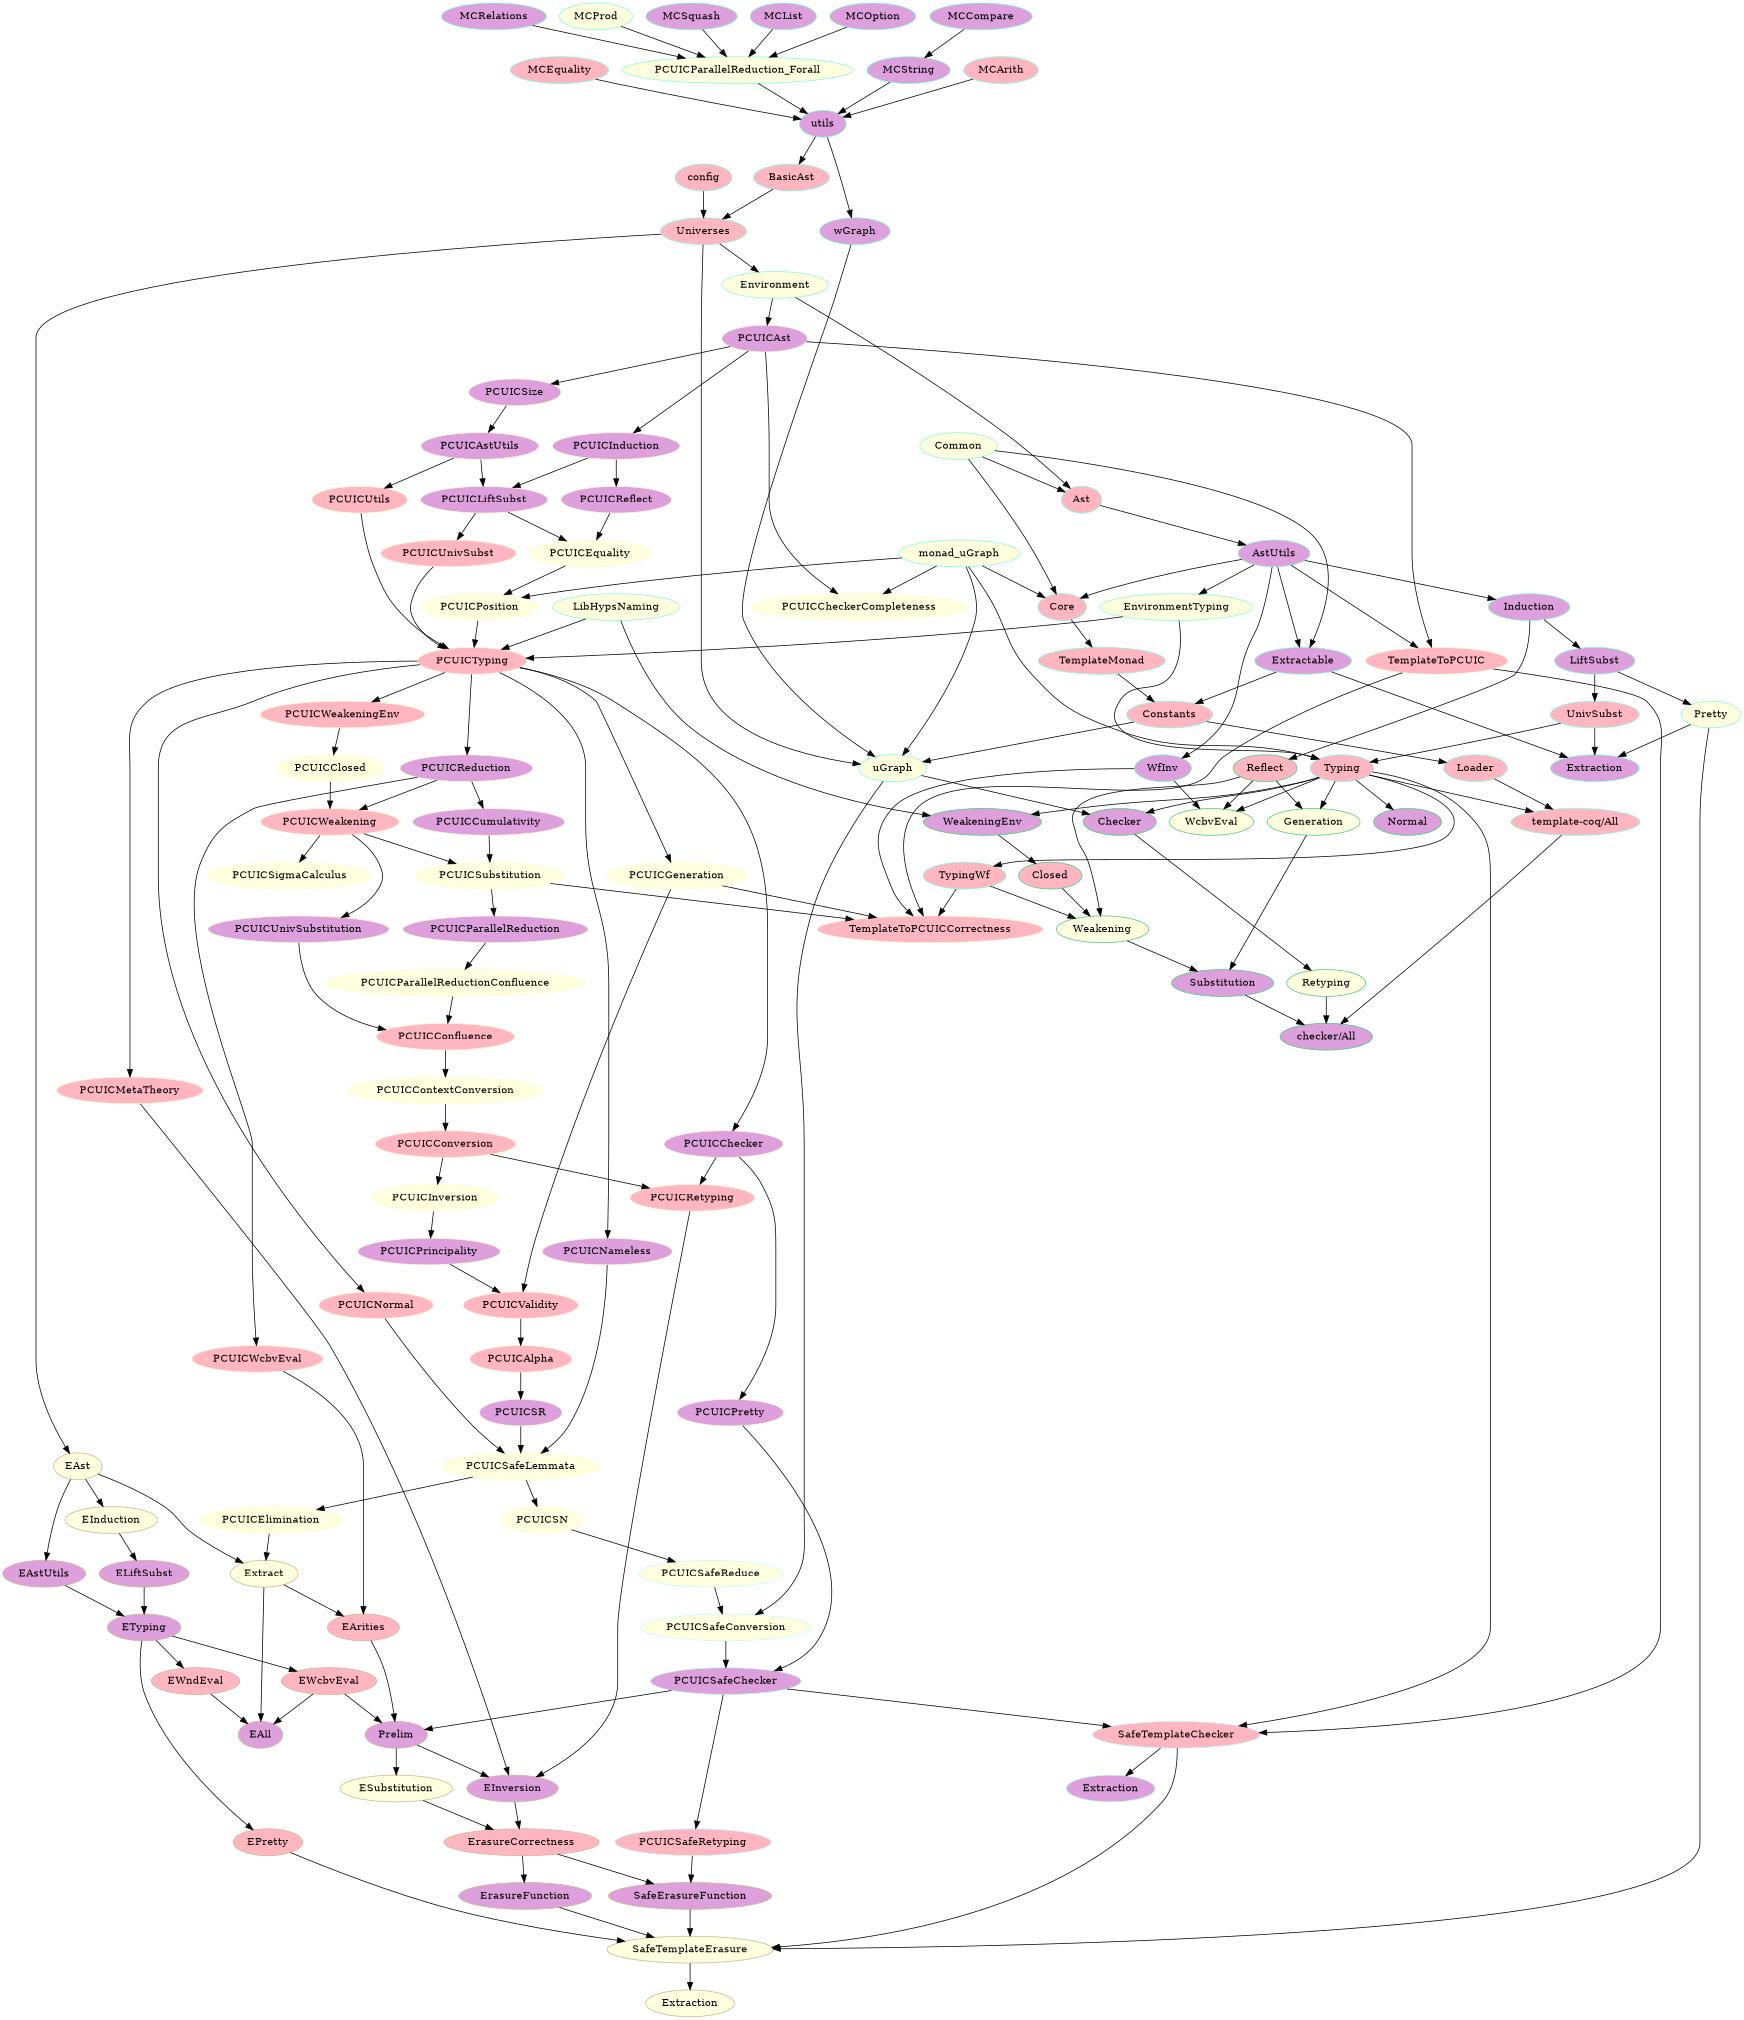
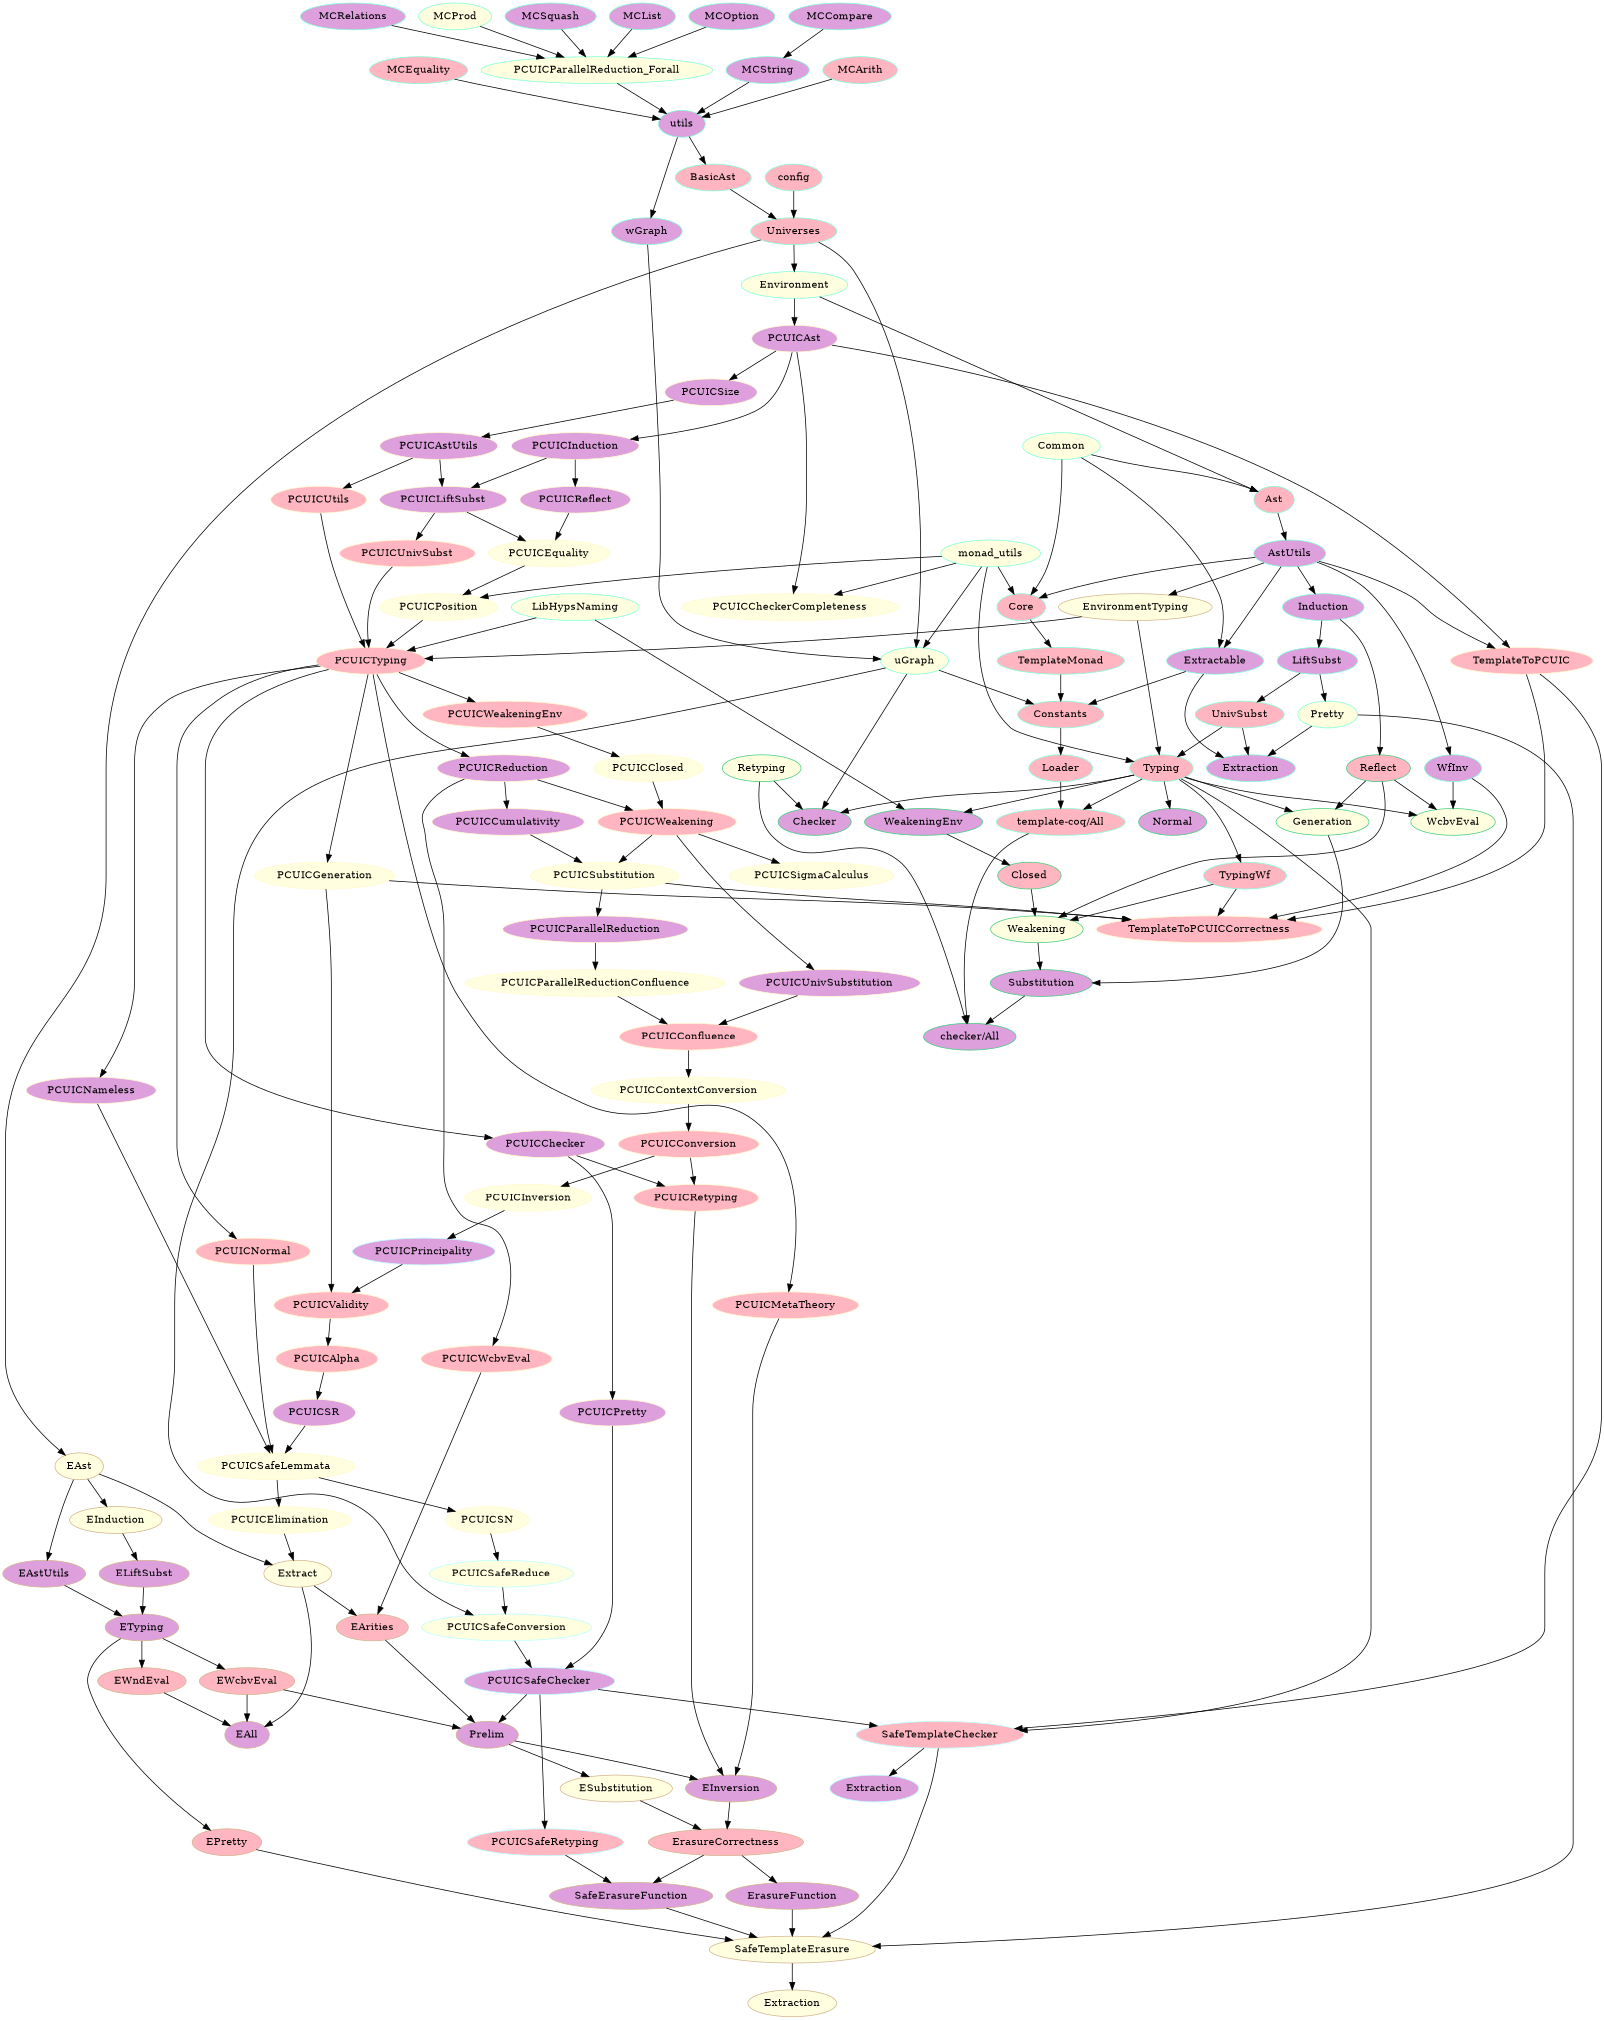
node "monad_uGraph": label "monad_uGraph" -> "monad_utils"
node "EnvironmentTyping": color aquamarine -> tan
edge "Constants" -> "uGraph": reversed
edge "Checker" -> "Retyping": reversed
node "PCUICPrincipality": color lemonchiffon1 -> paleturquoise1
